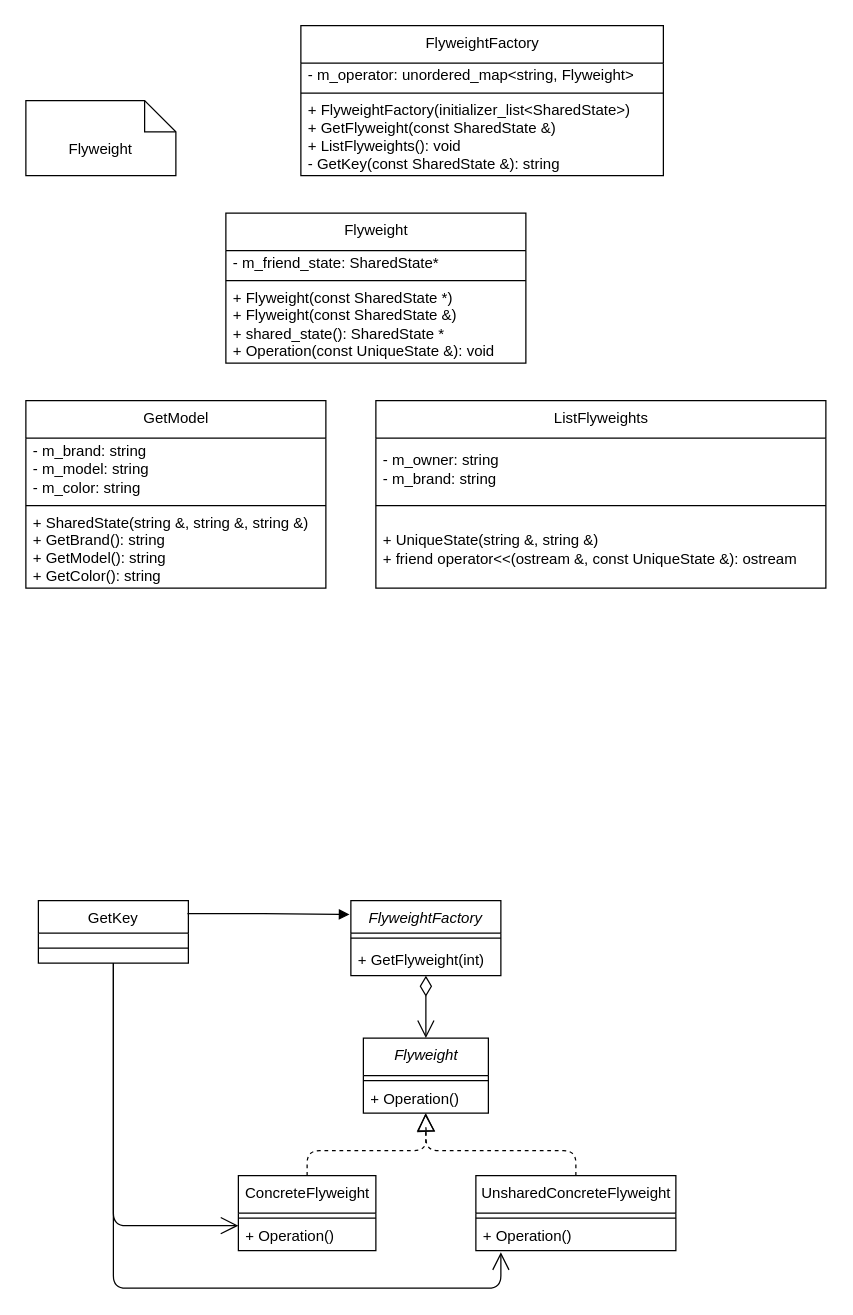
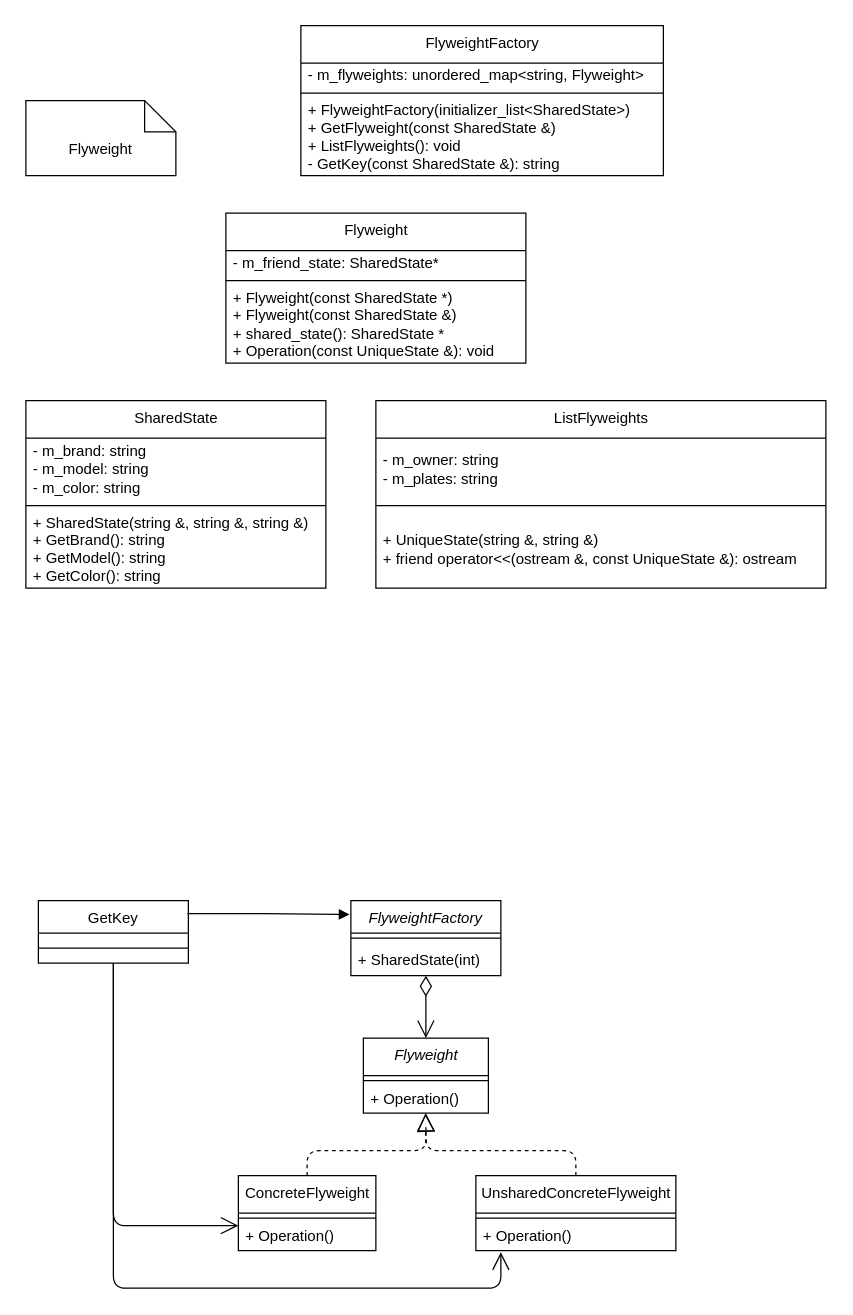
node "- m_operator: unordered_map<string, Flyweight>": label "- m_operator: unordered_map<string, Flyweight>" -> "- m_flyweights: unordered_map<string, Flyweight>"
node "GetModel": label "GetModel" -> "SharedState"
node "- m_owner: string - m_brand: string": label "- m_owner: string - m_brand: string" -> "- m_owner: string - m_plates: string"
node "+ GetFlyweight(int)": label "+ GetFlyweight(int)" -> "+ SharedState(int)"
